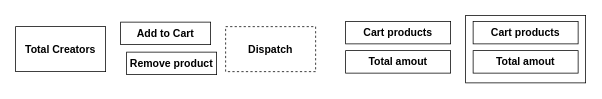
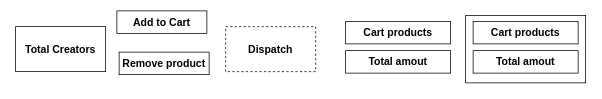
node "Add to Cart": moved (165, 33) -> (162, 22)
node "Remove product": moved (171, 63) -> (164, 63)
